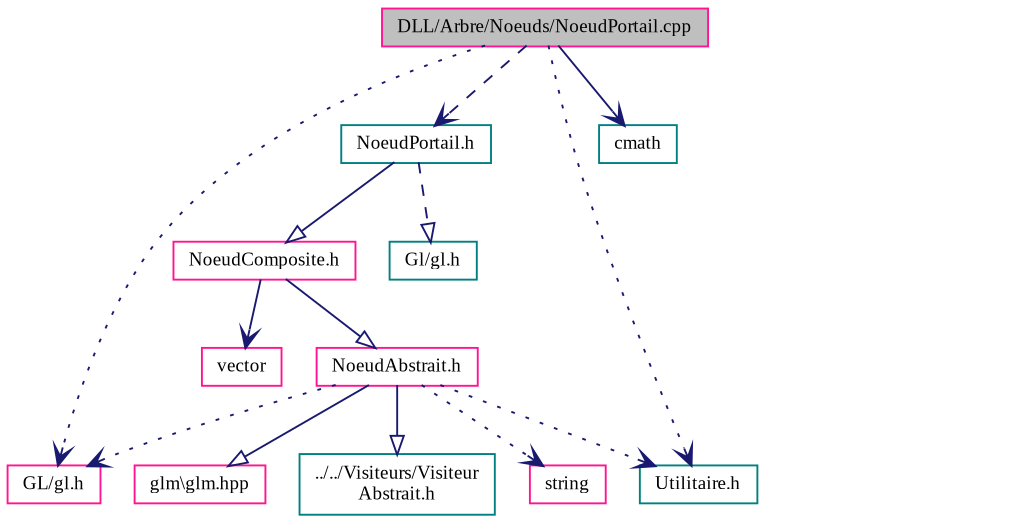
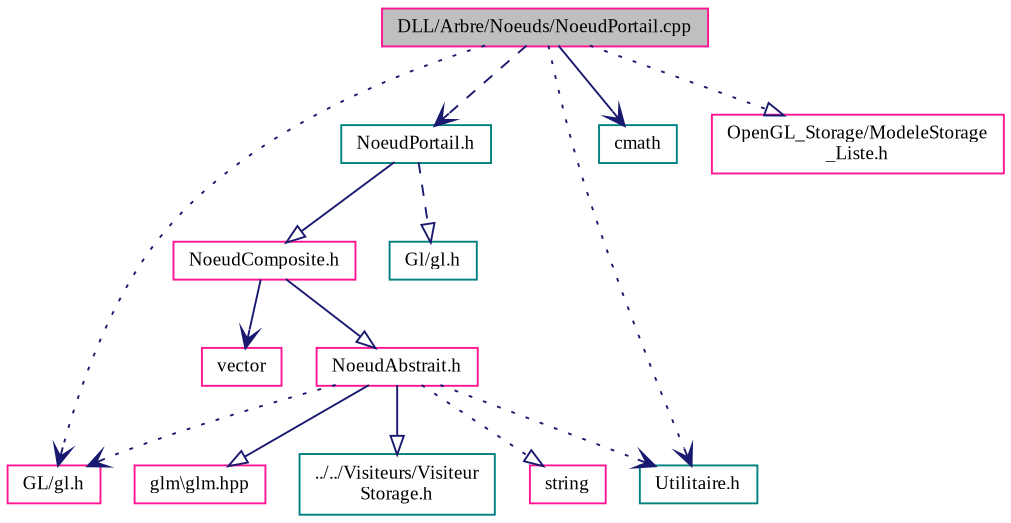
node "OpenGL_Storage/ModeleStorage _Liste.h": added
edge "NoeudAbstrait.h" -> "string": arrowhead vee -> onormal
node "../../Visiteurs/Visiteur Abstrait.h": label "../../Visiteurs/Visiteur Abstrait.h" -> "../../Visiteurs/Visiteur Storage.h"
